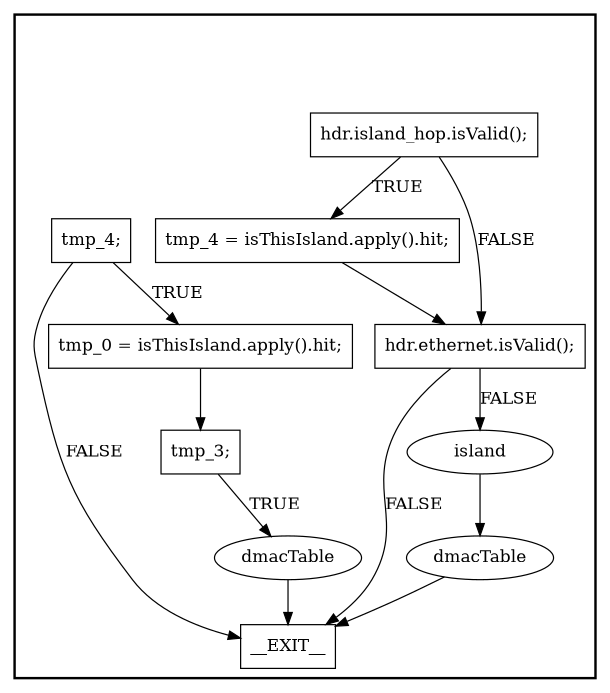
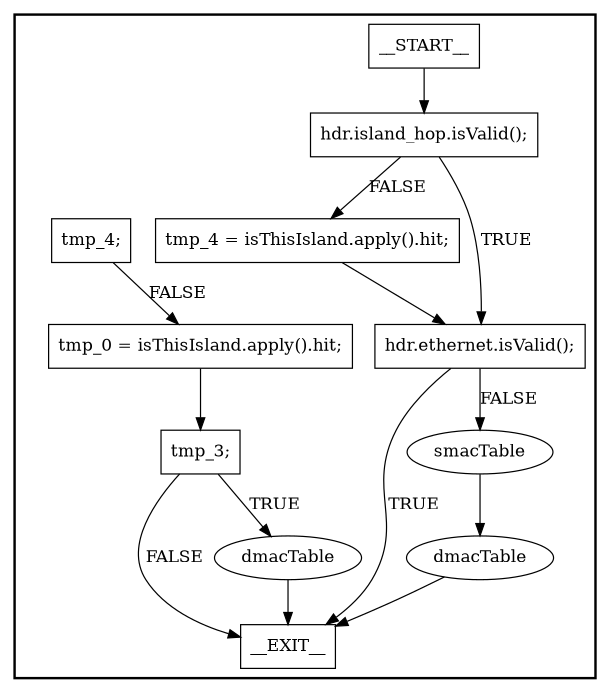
node "__START__": added
edge "hdr.island_hop.isValid();" -> "tmp_4 = isThisIsland.apply().hit;": label "TRUE" -> "FALSE"
edge "hdr.island_hop.isValid();" -> "hdr.ethernet.isValid();": label "FALSE" -> "TRUE"
edge "tmp_4;" -> "tmp_0 = isThisIsland.apply().hit;": label "TRUE" -> "FALSE"
node "island": label "island" -> "smacTable"
edge "tmp_4;" -> "__EXIT__": now "tmp_3;" -> "__EXIT__"
edge "hdr.ethernet.isValid();" -> "__EXIT__": label "FALSE" -> "TRUE"
